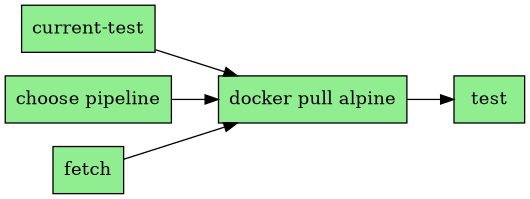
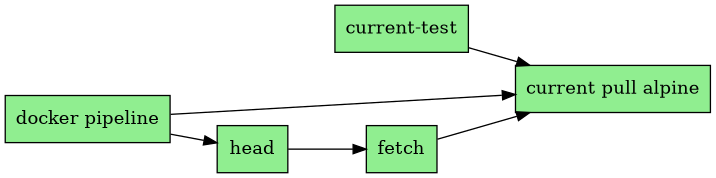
node "choose pipeline": label "choose pipeline" -> "docker pipeline"
node "docker pull alpine": label "docker pull alpine" -> "current pull alpine"
node "test": removed
node "head": added
